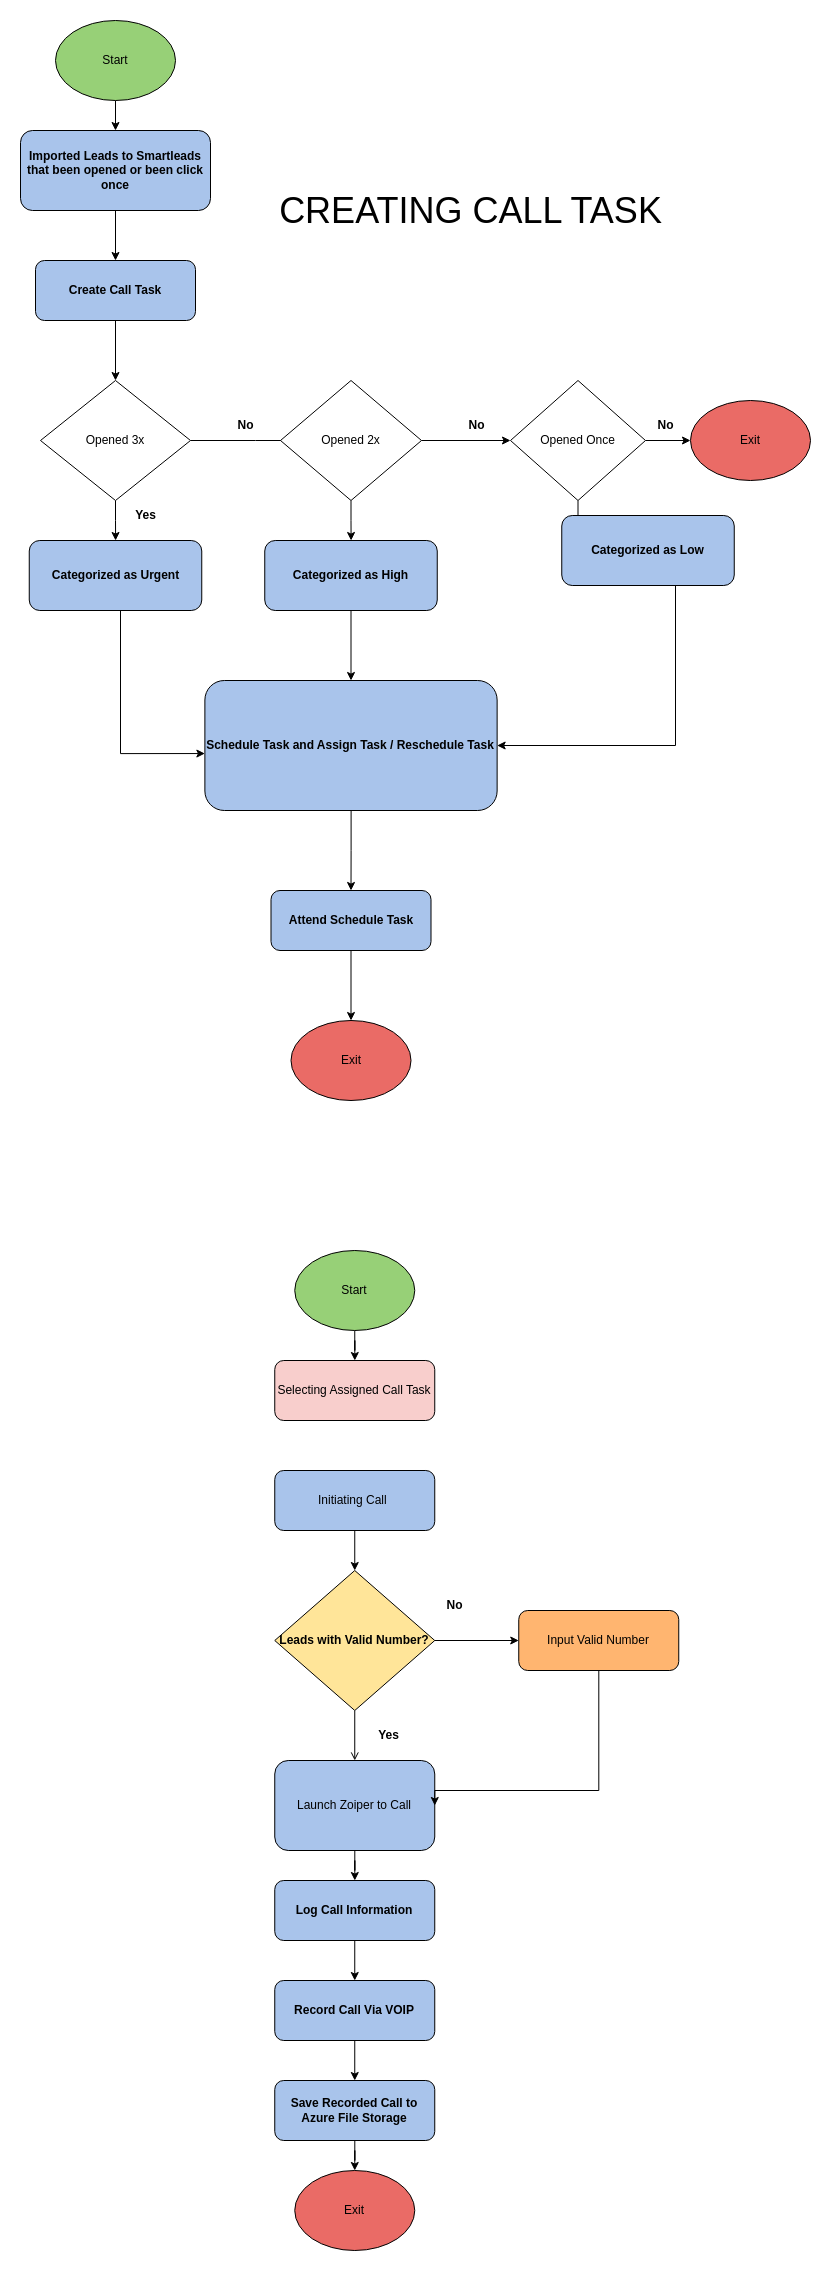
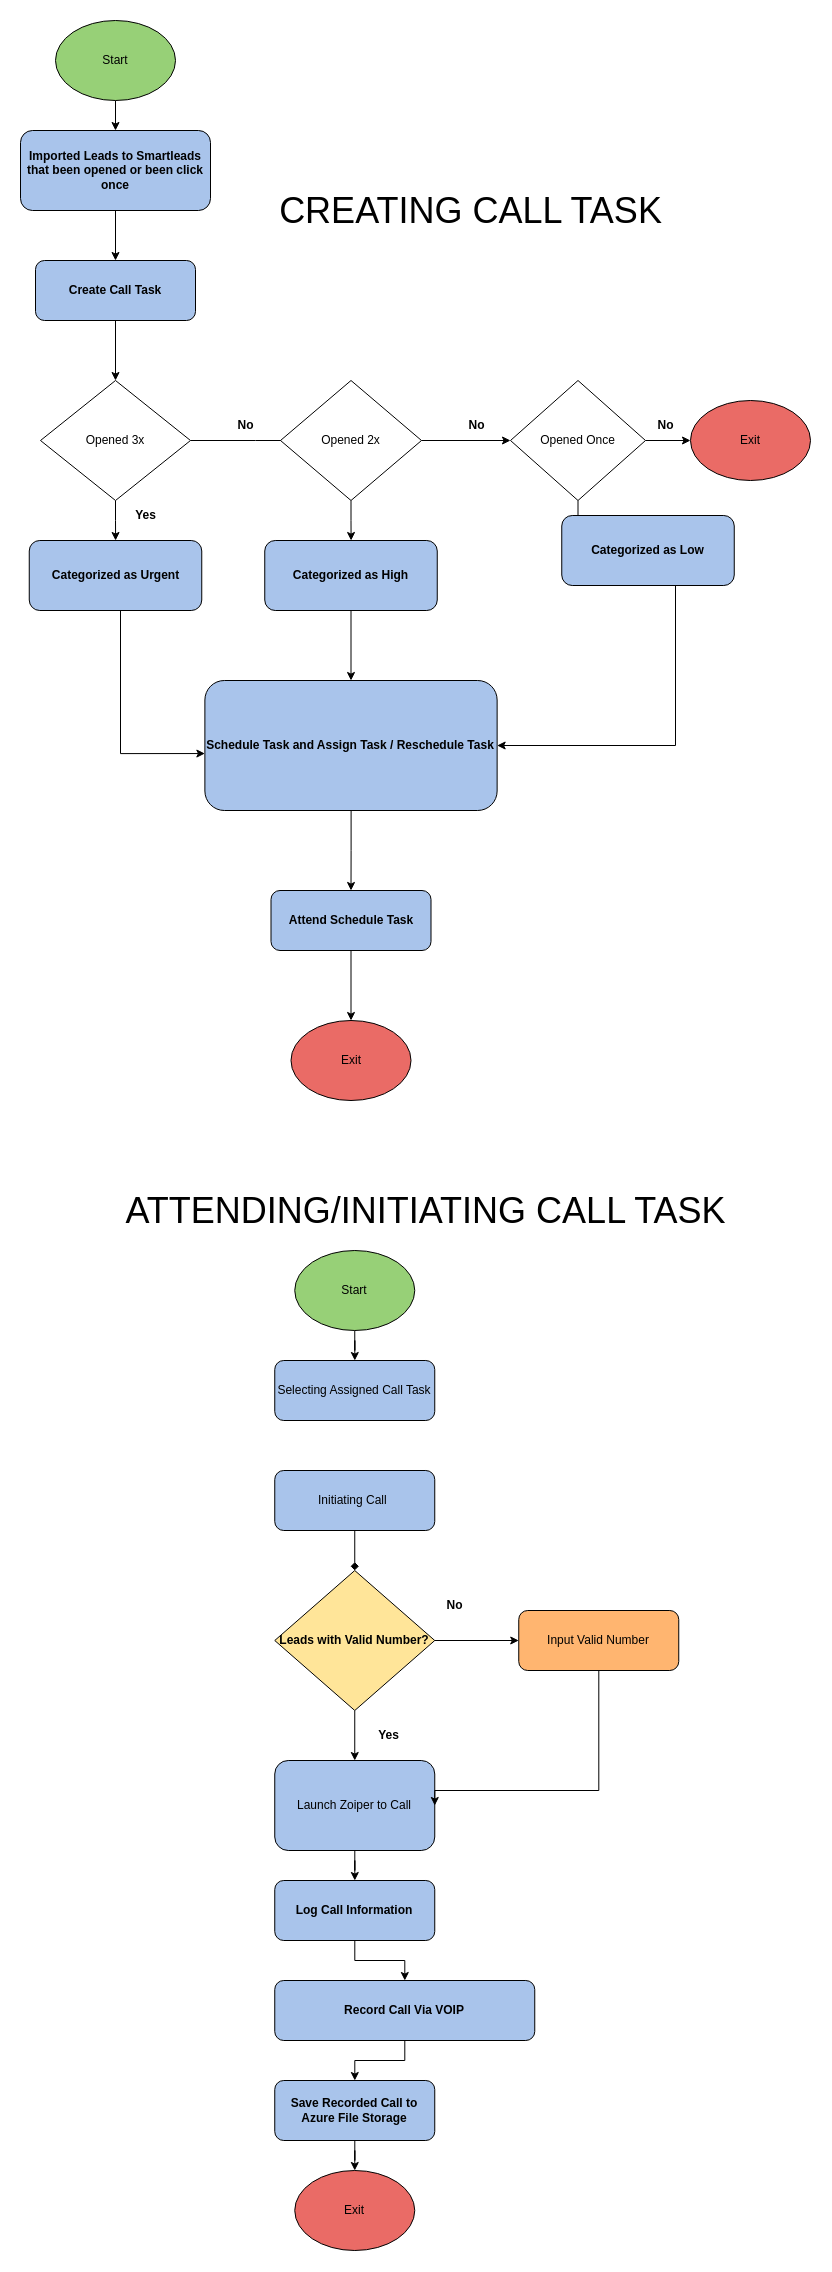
node "ATTENDING/INITIATING CALL TASK": added
node "Selecting Assigned Call Task": fillcolor #f8cecc -> #a9c4eb
edge "Initiating Call" -> "Leads with Valid Number?": arrowhead classic -> diamond
edge "Leads with Valid Number?" -> "Launch Zoiper to Call": arrowhead open -> classic
node "Record Call Via VOIP": size 160x60 -> 260x60
